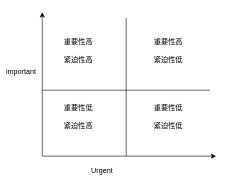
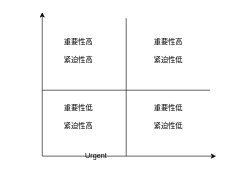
node "important": removed
node "Urgent": moved (102, 171) -> (96, 156)
